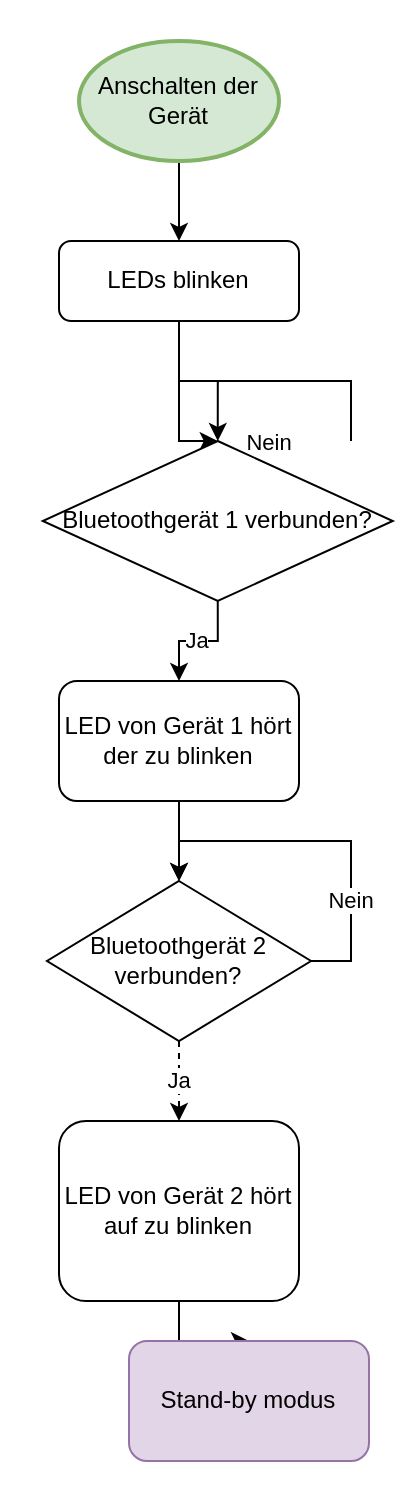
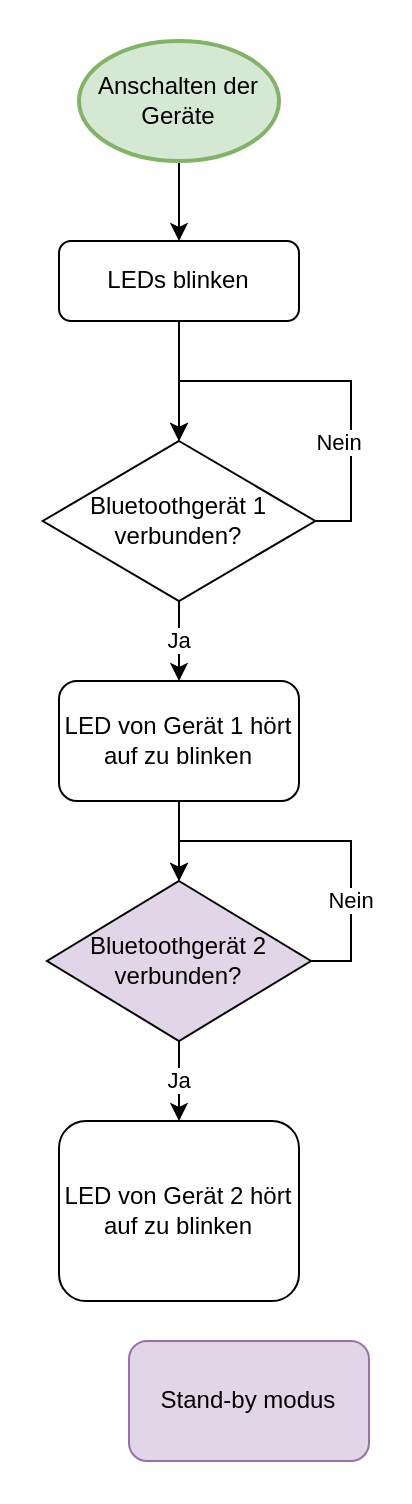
node "Anschalten der Gerät": label "Anschalten der Gerät" -> "Anschalten der Geräte"
node "Bluetoothgerät 1 verbunden?": size 350x160 -> 273x160
node "LED von Gerät 1 hört der zu blinken": label "LED von Gerät 1 hört der zu blinken" -> "LED von Gerät 1 hört auf zu blinken"
node "Bluetoothgerät 2 verbunden?": fillcolor #ffffff -> #e1d5e7
edge "Bluetoothgerät 2 verbunden?" -> "LED von Gerät 2 hört auf zu blinken": style dashed -> solid
edge "LED von Gerät 2 hört auf zu blinken" -> "Stand-by modus": removed
